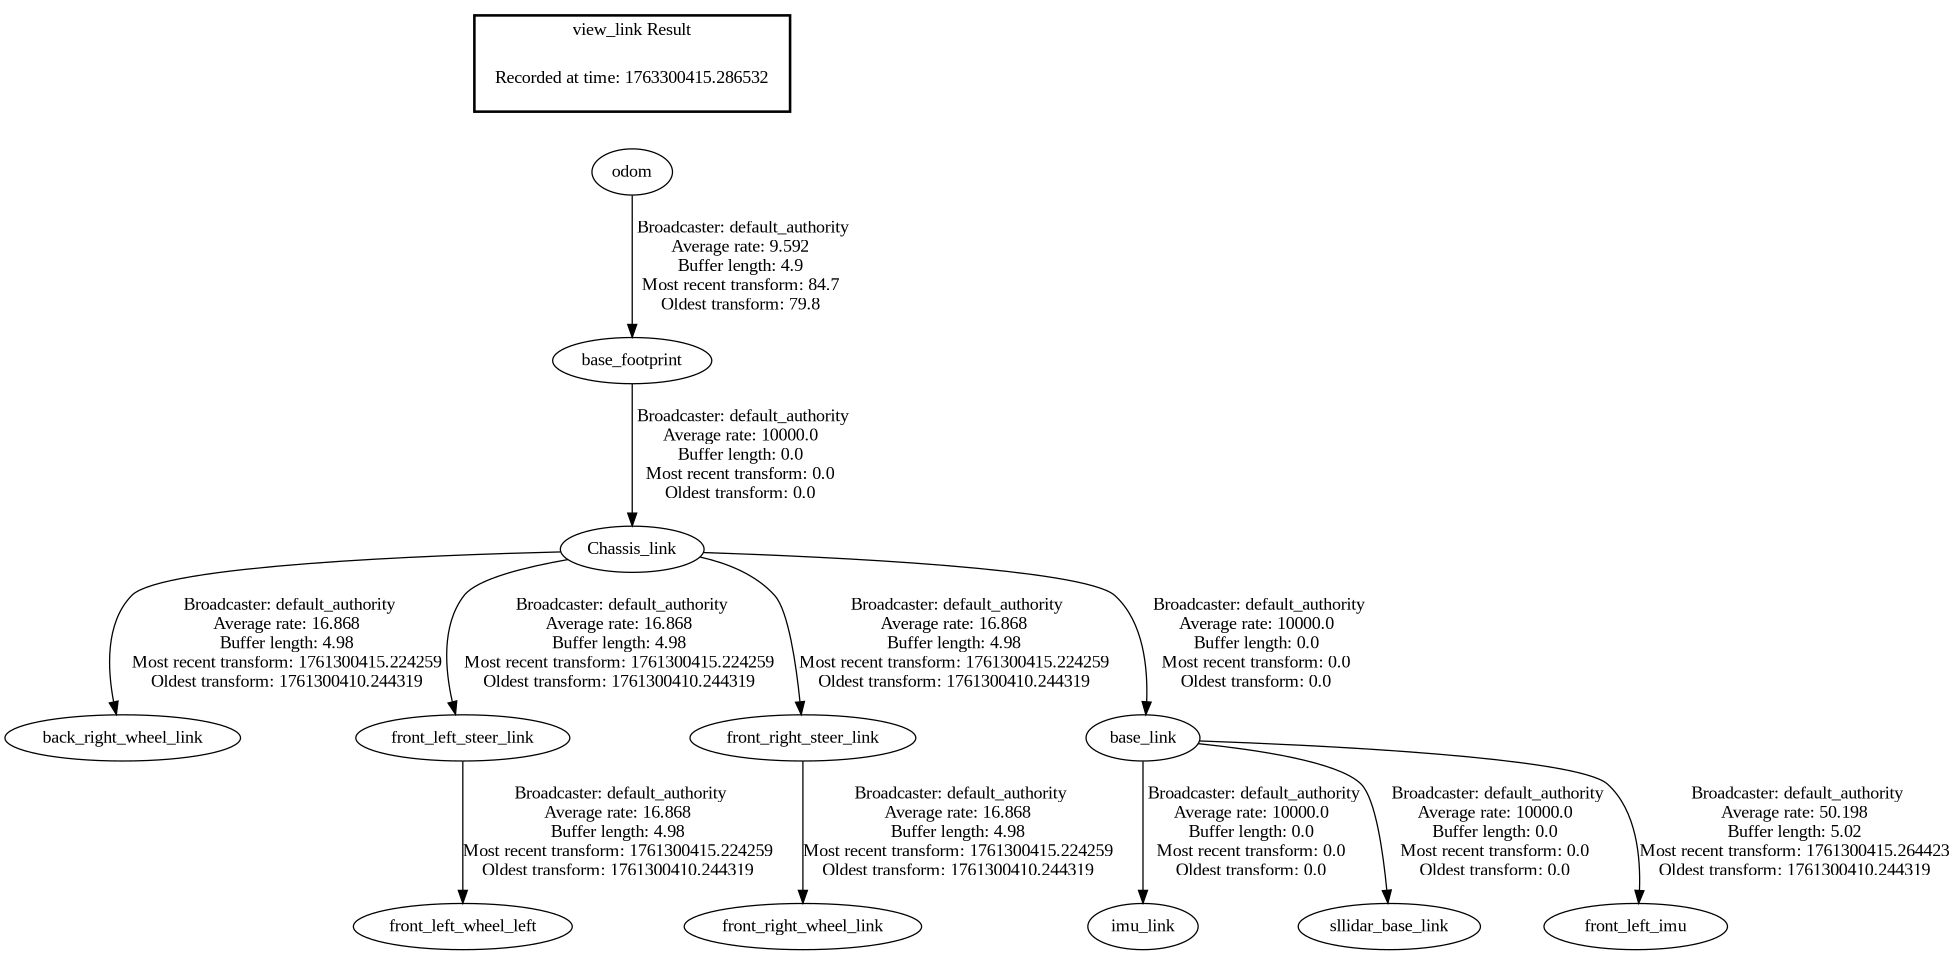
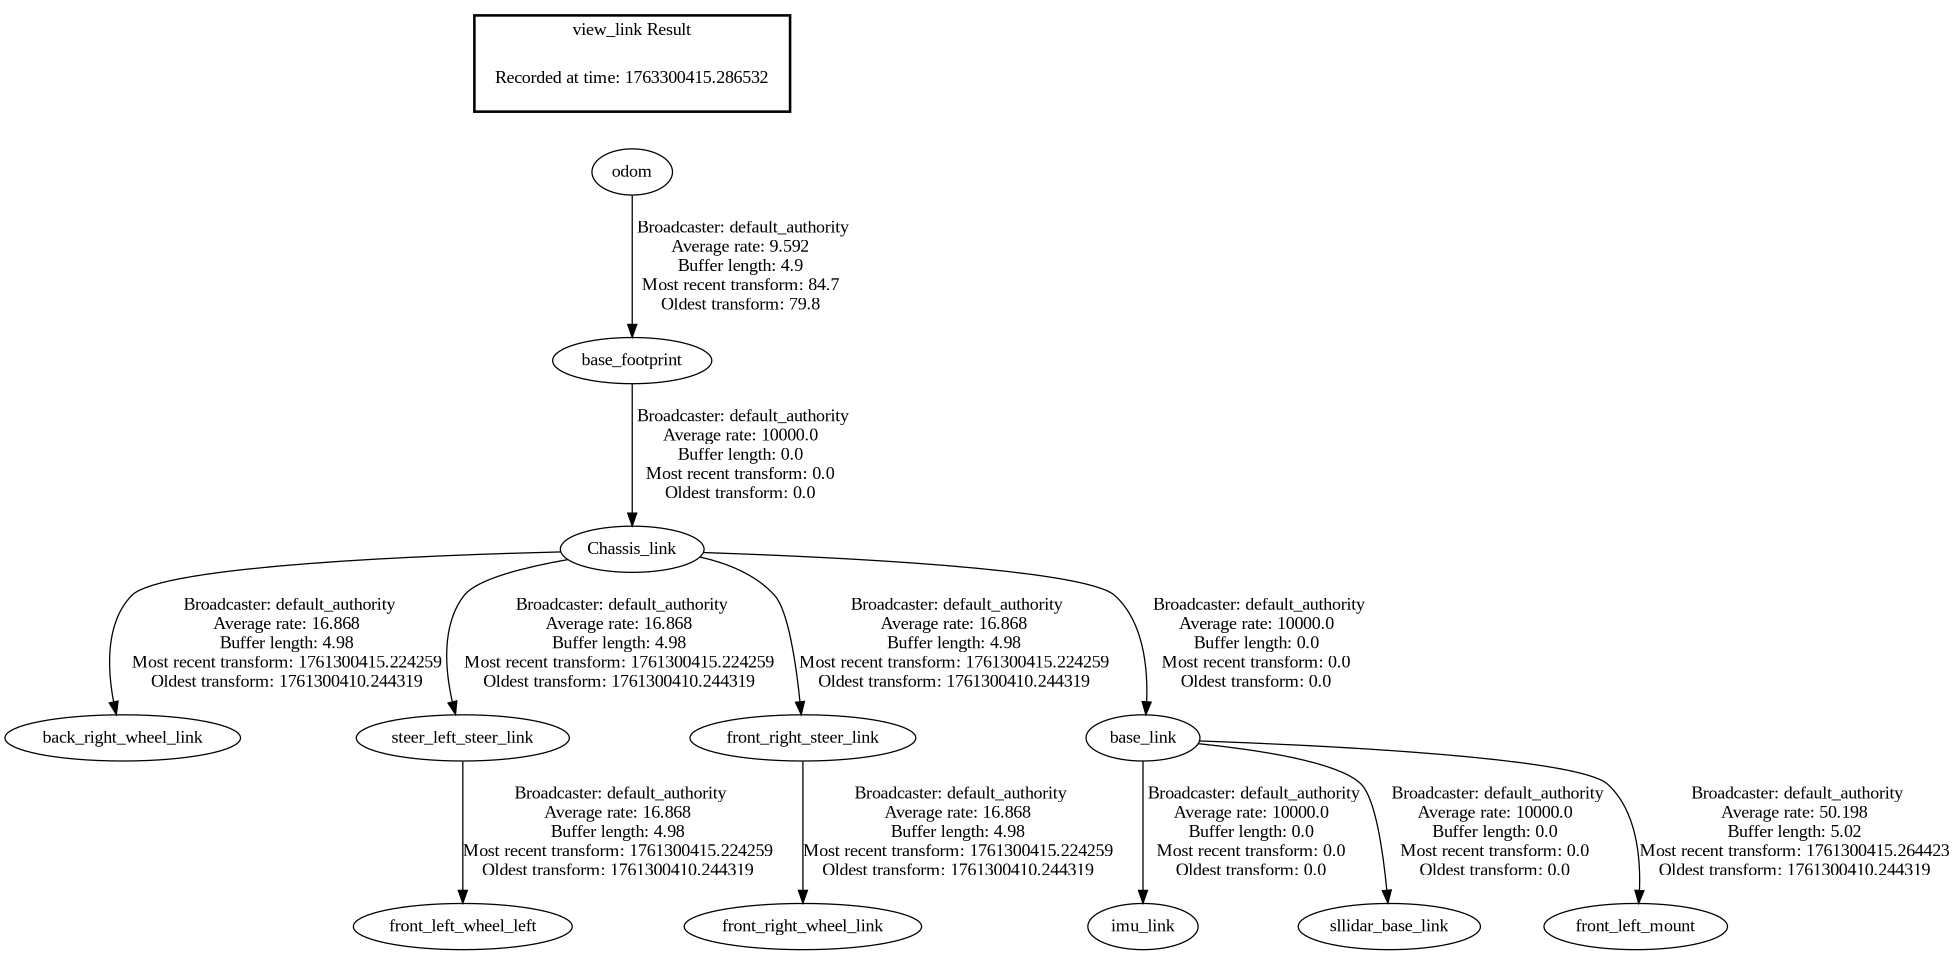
node "front_left_steer_link": label "front_left_steer_link" -> "steer_left_steer_link"
node "front_left_imu": label "front_left_imu" -> "front_left_mount"
